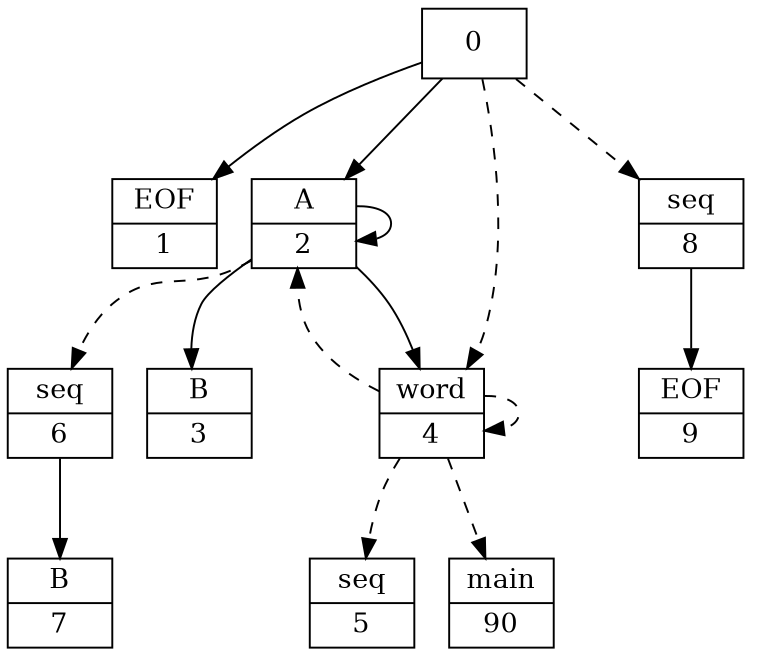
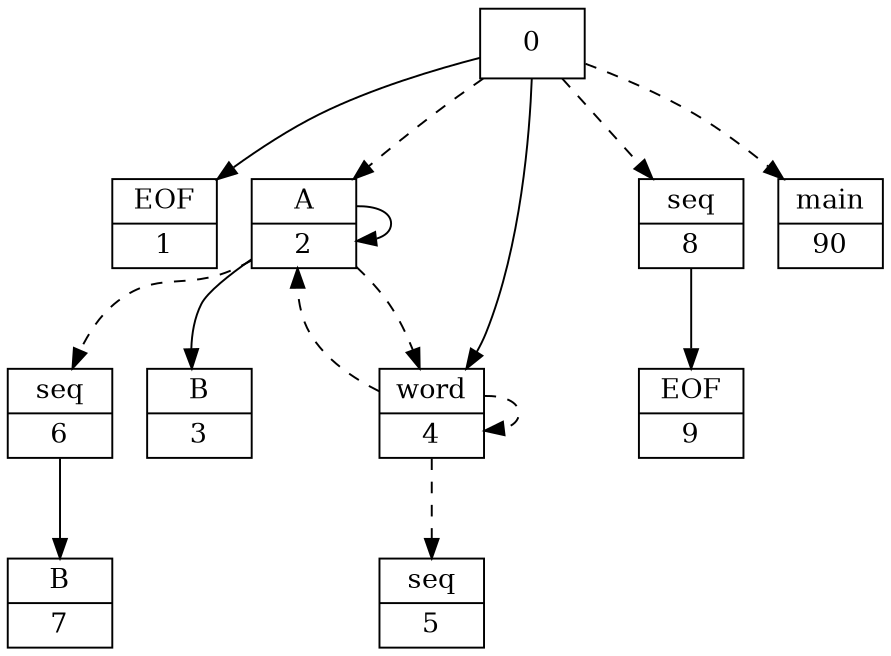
edge "0" -> "A": style solid -> dashed
edge "0" -> "word": style dashed -> solid
edge "A" -> "word": style solid -> dashed
edge "word" -> "main": now "0" -> "main"
